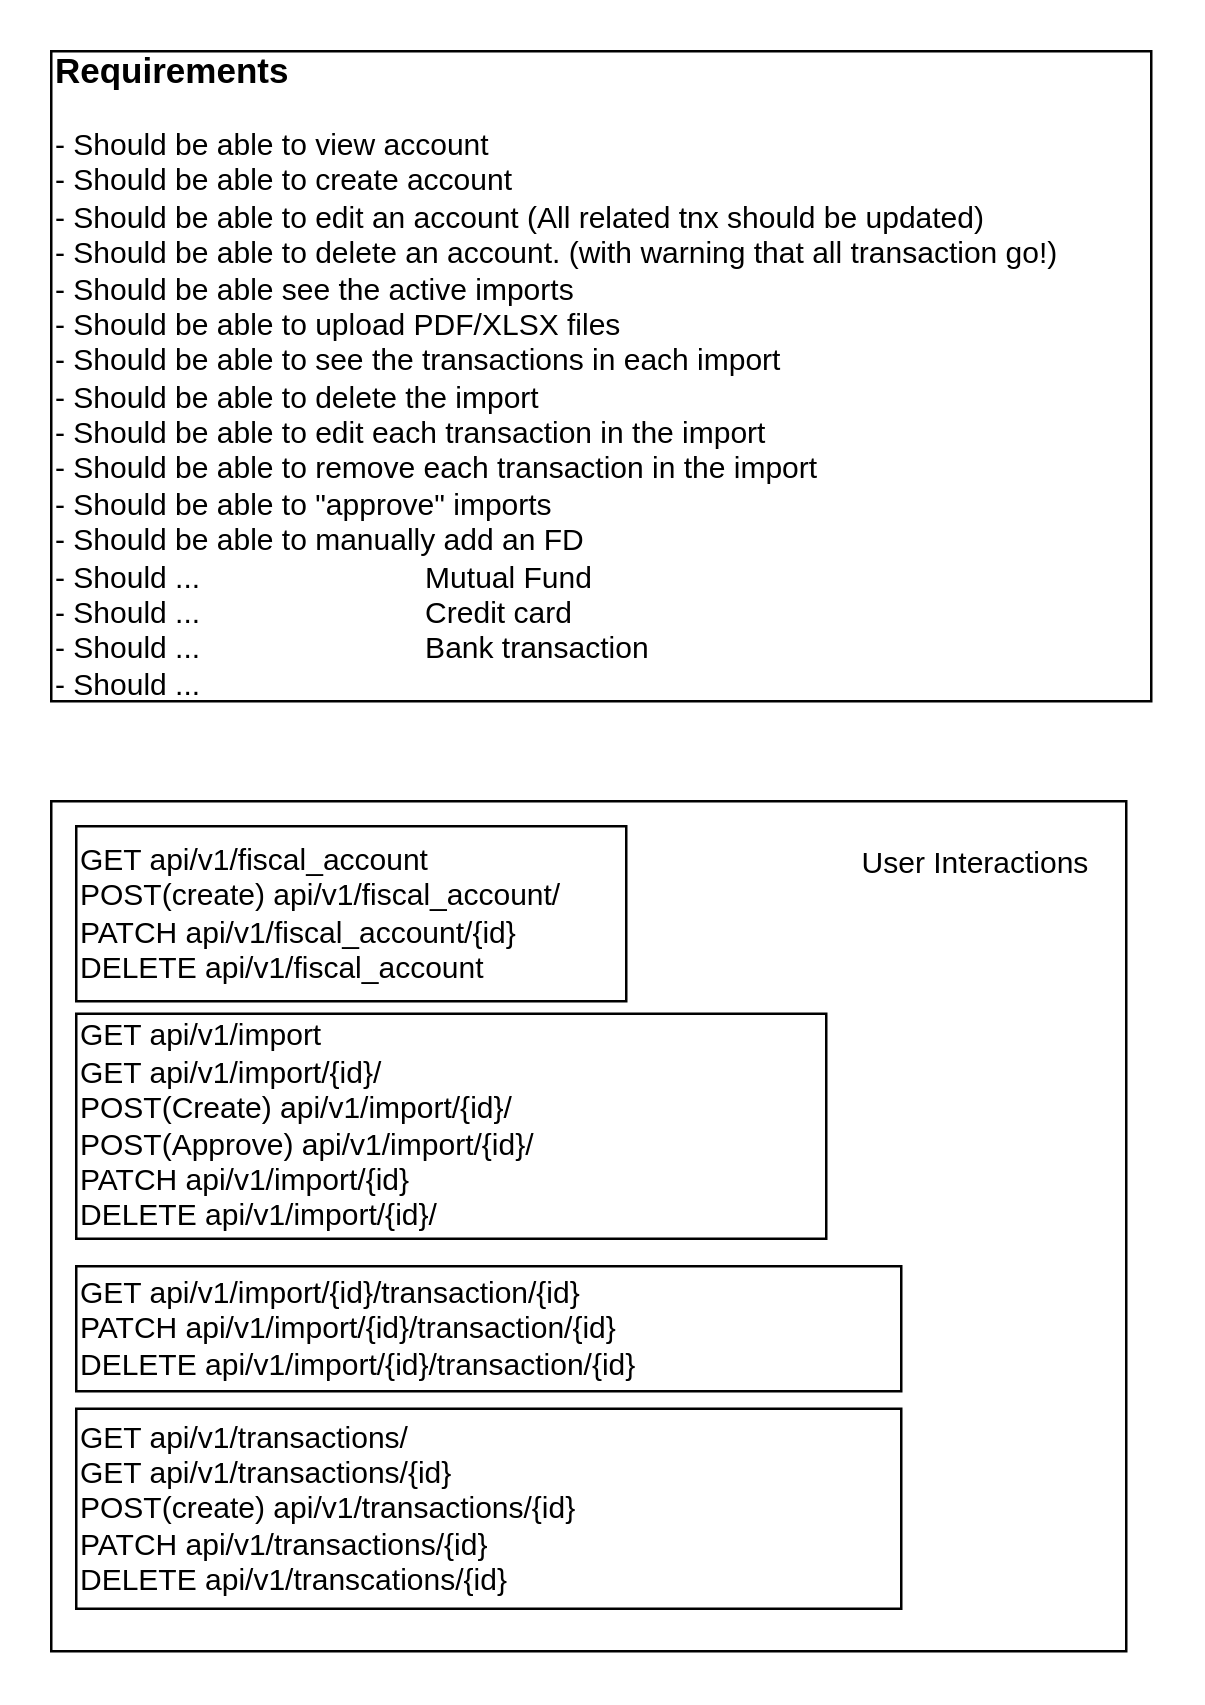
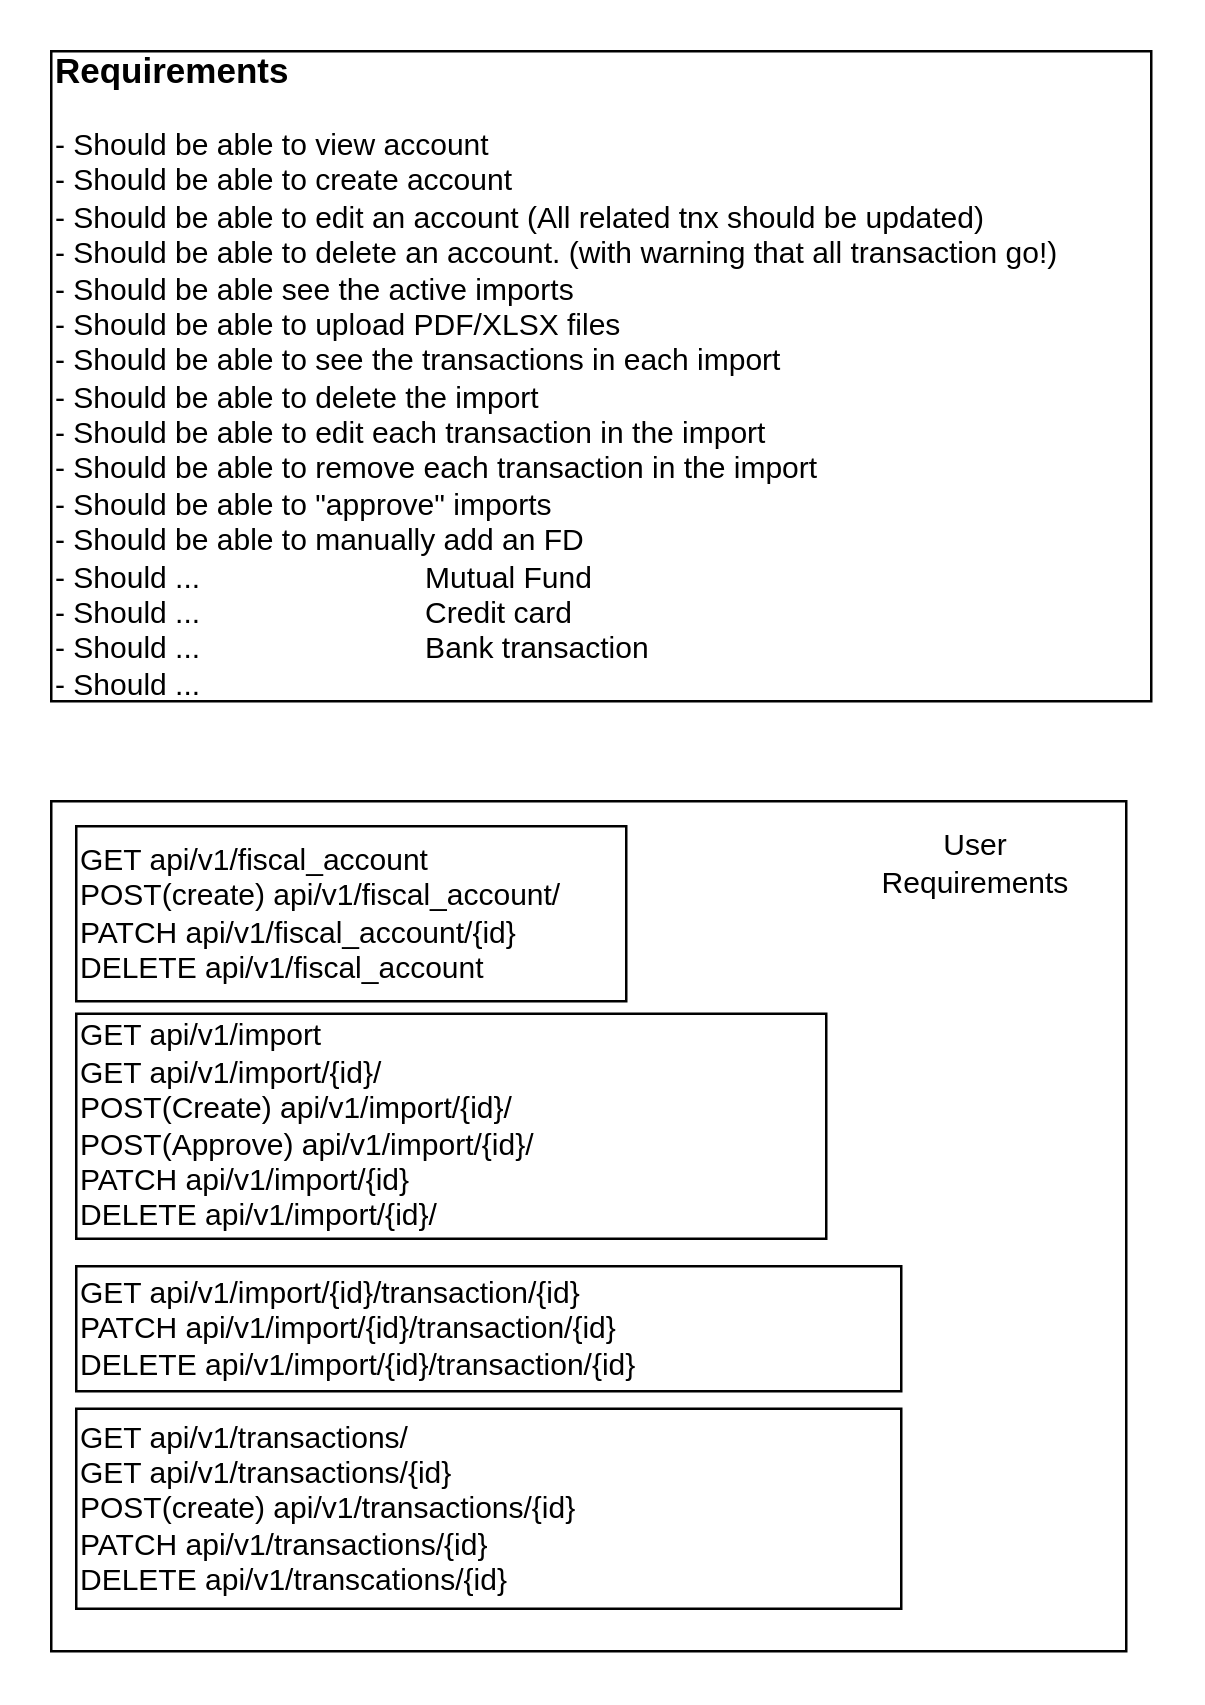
node "User Interactions": label "User Interactions" -> "User Requirements"
